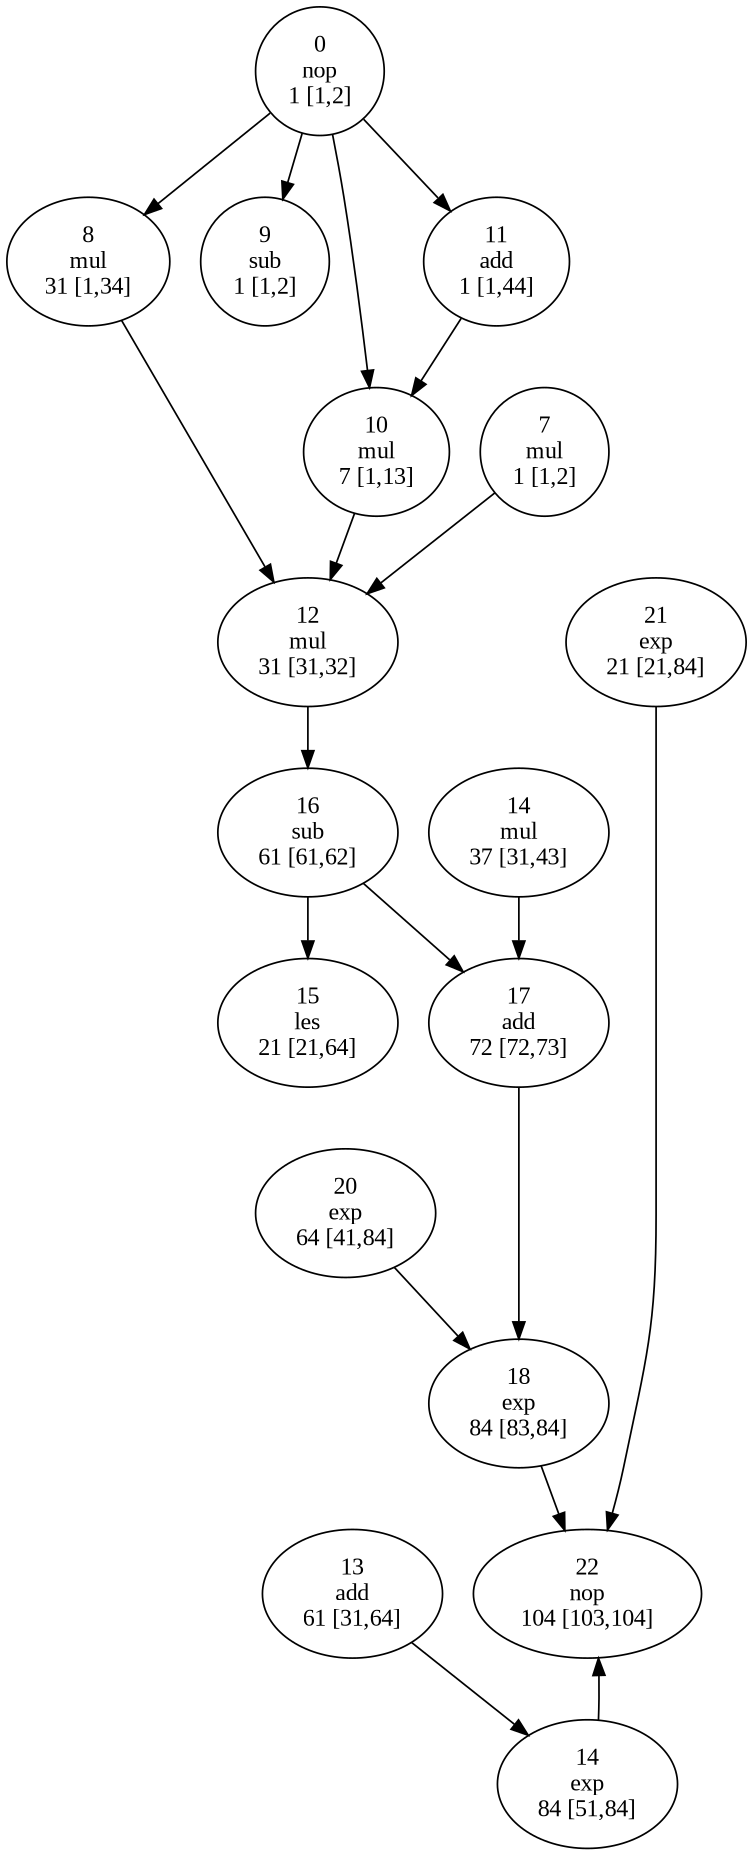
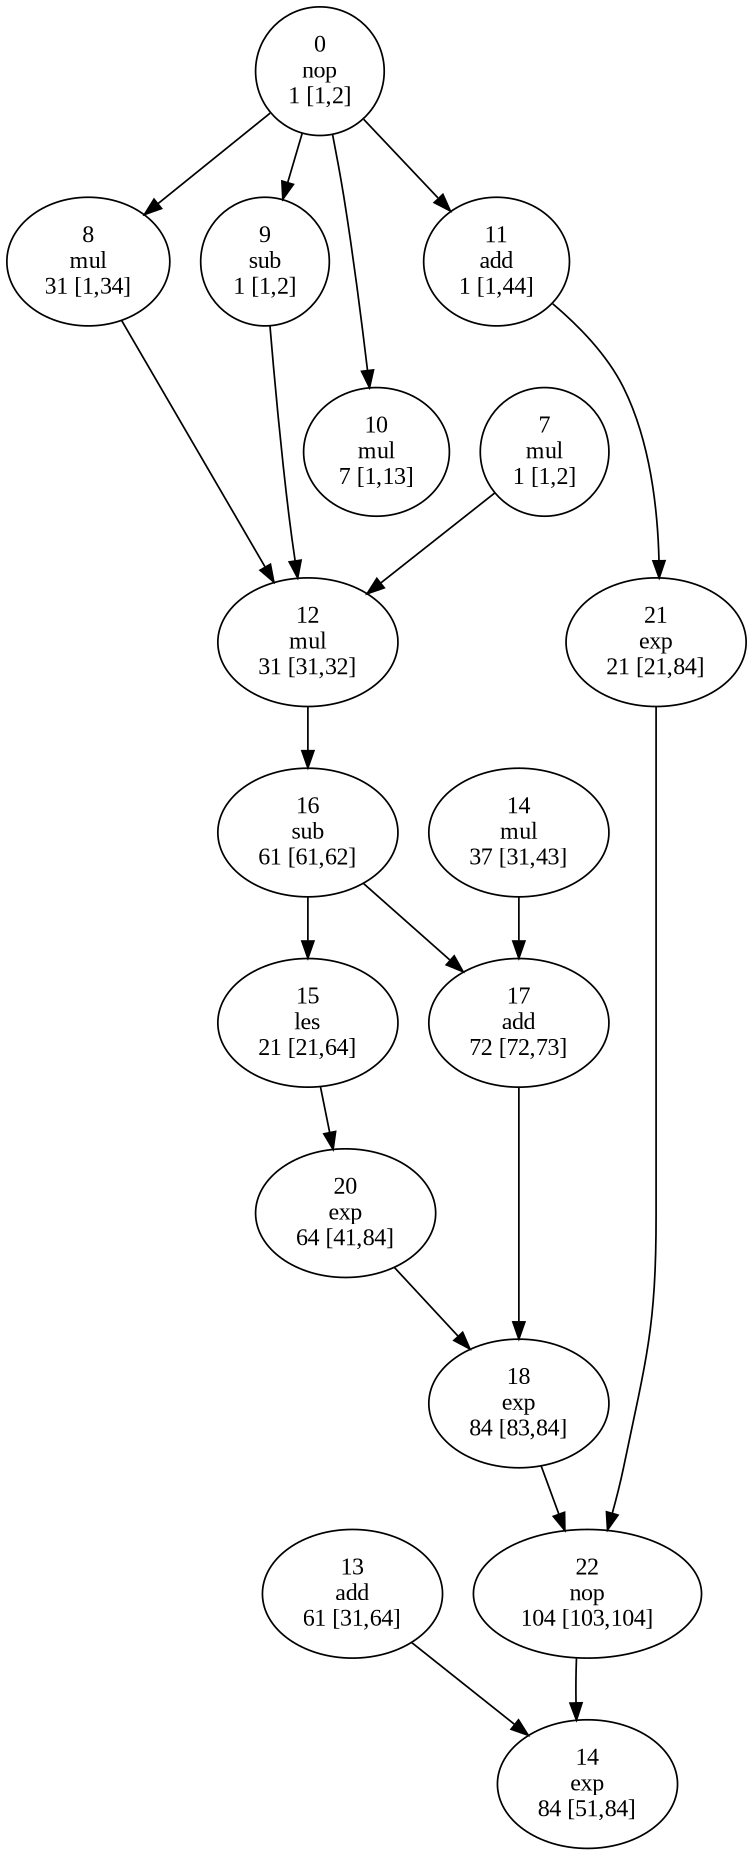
edge "11 add 1 [1,44]" -> "10 mul 7 [1,13]": now "11 add 1 [1,44]" -> "21 exp 21 [21,84]"
edge "10 mul 7 [1,13]" -> "12 mul 31 [31,32]": now "9 sub 1 [1,2]" -> "12 mul 31 [31,32]"
edge "15 les 21 [21,64]" -> "20 exp 64 [41,84]": added
edge "14 exp 84 [51,84]" -> "22 nop 104 [103,104]": reversed
